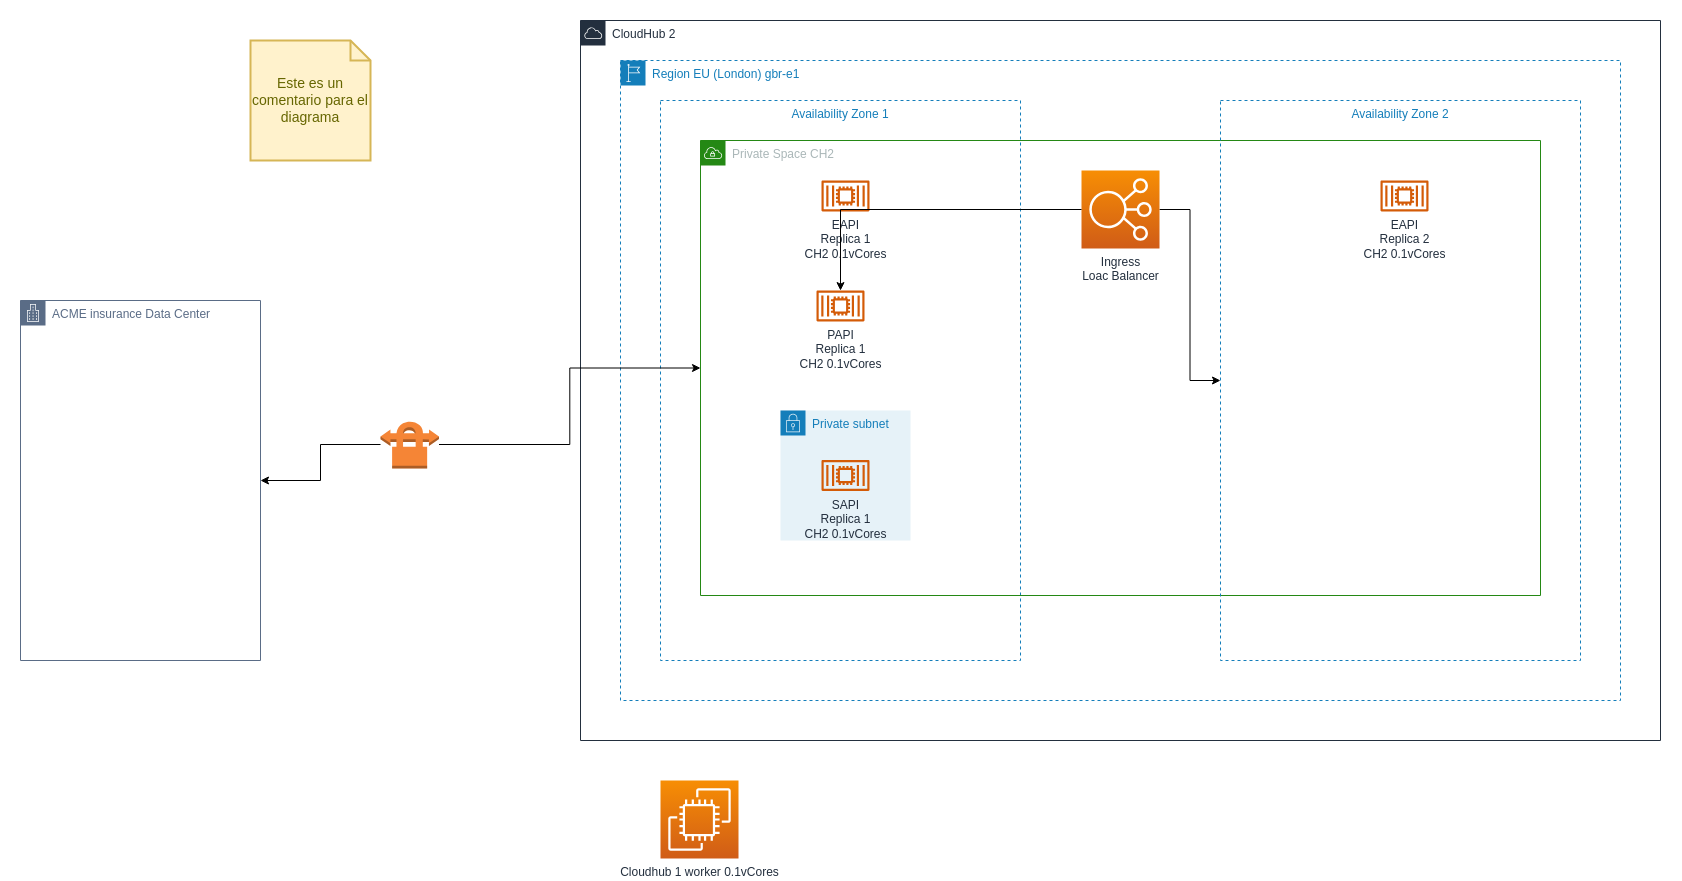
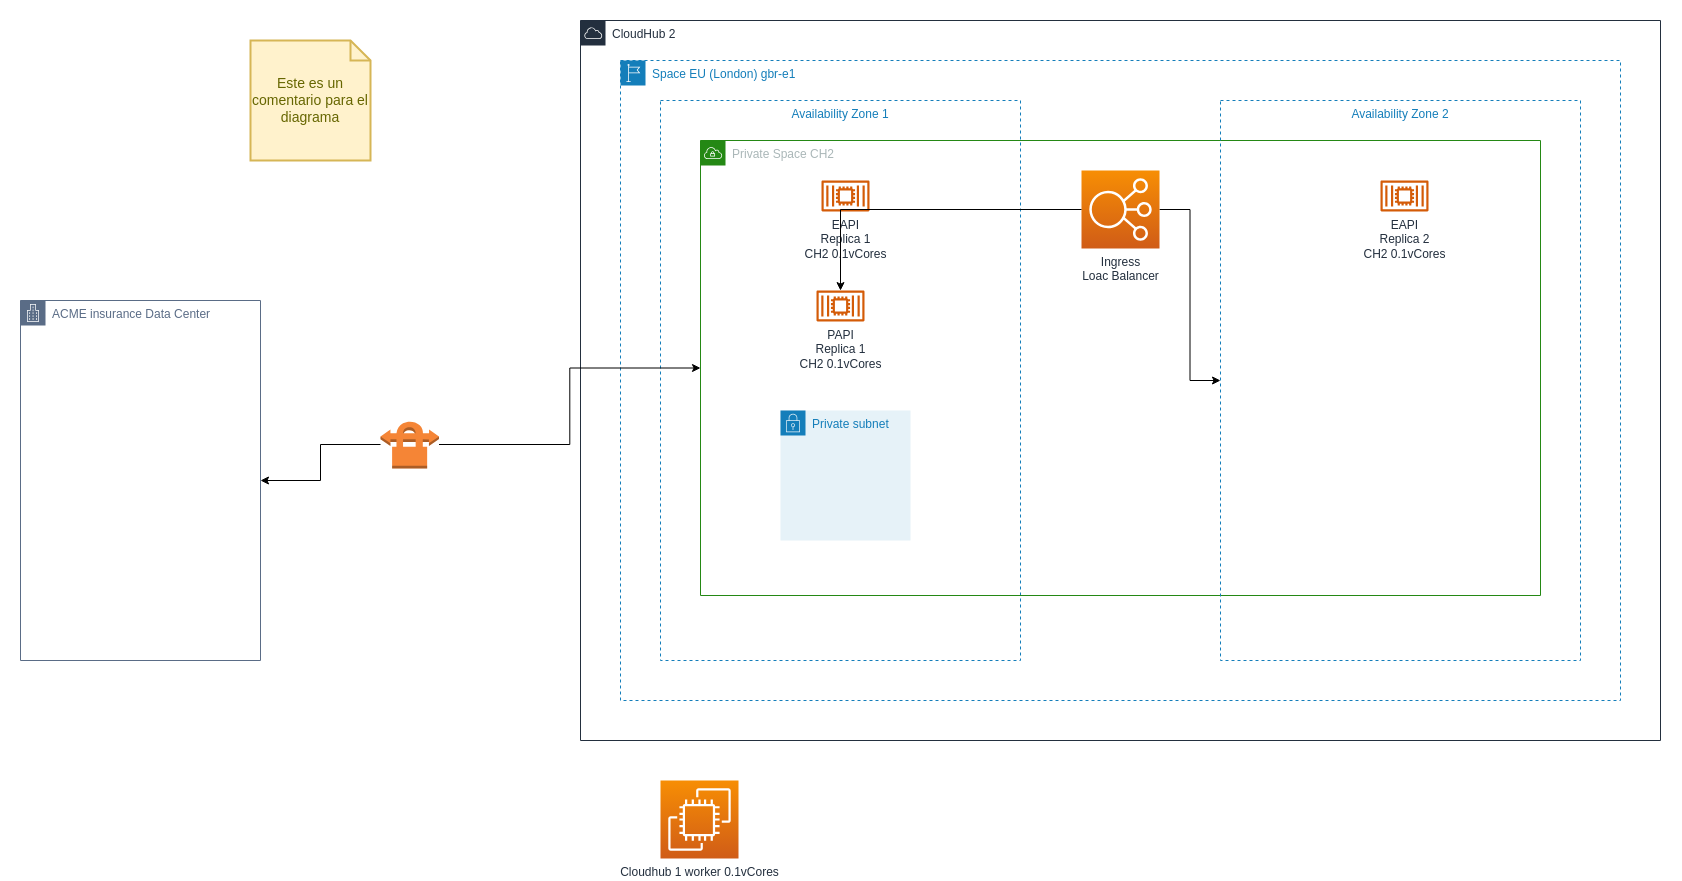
node "Region EU (London) gbr-e1": label "Region EU (London) gbr-e1" -> "Space EU (London) gbr-e1"
node "SAPI Replica 1 CH2 0.1vCores": removed
